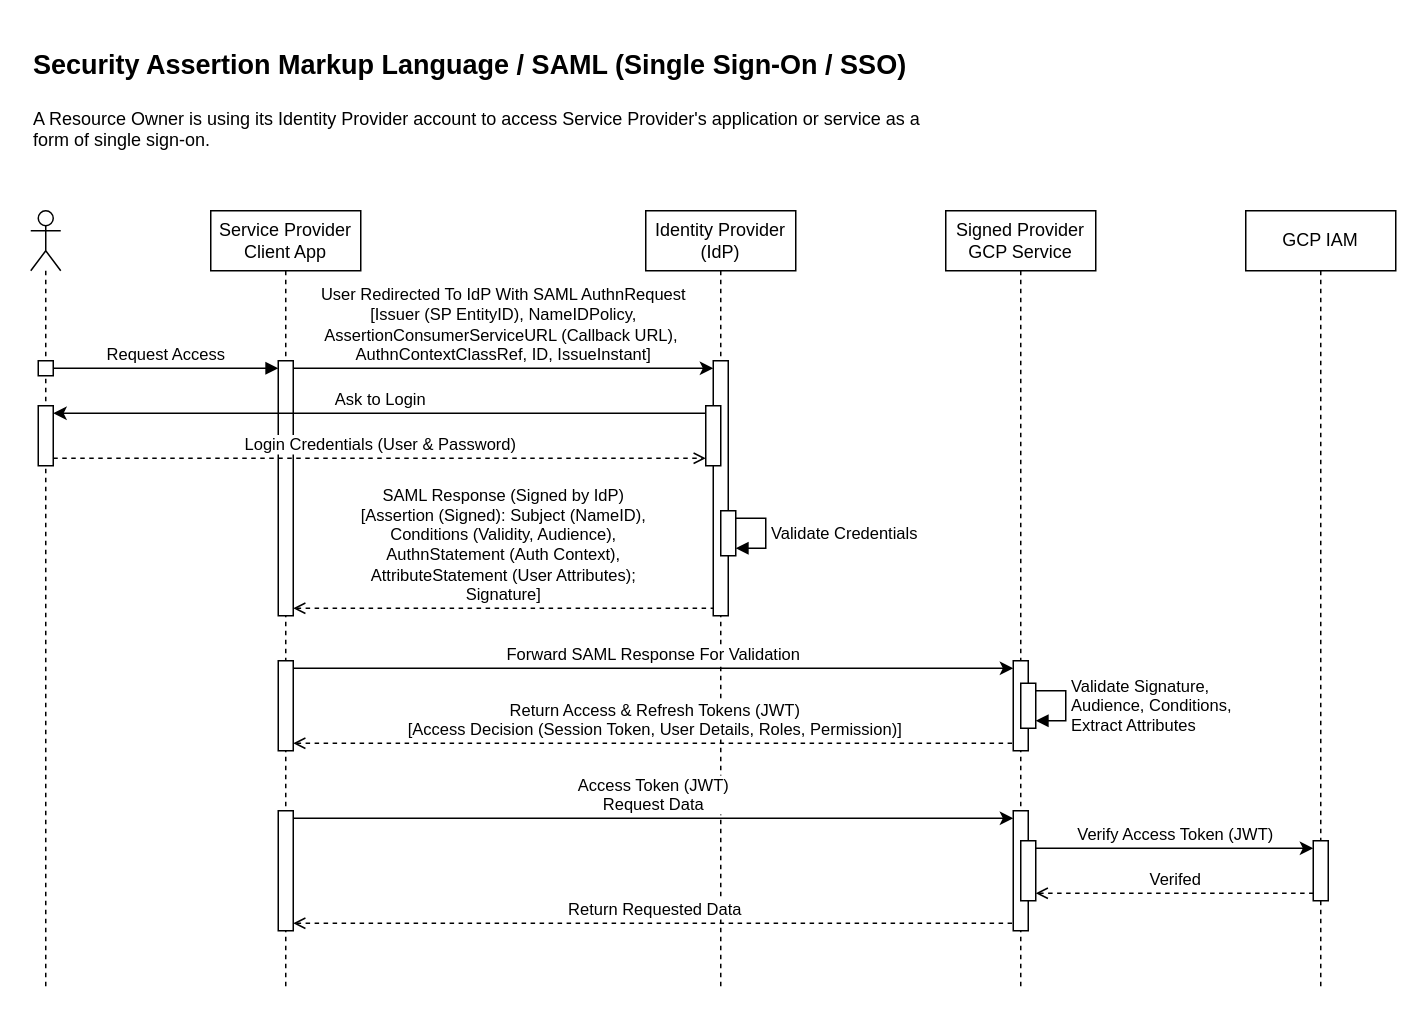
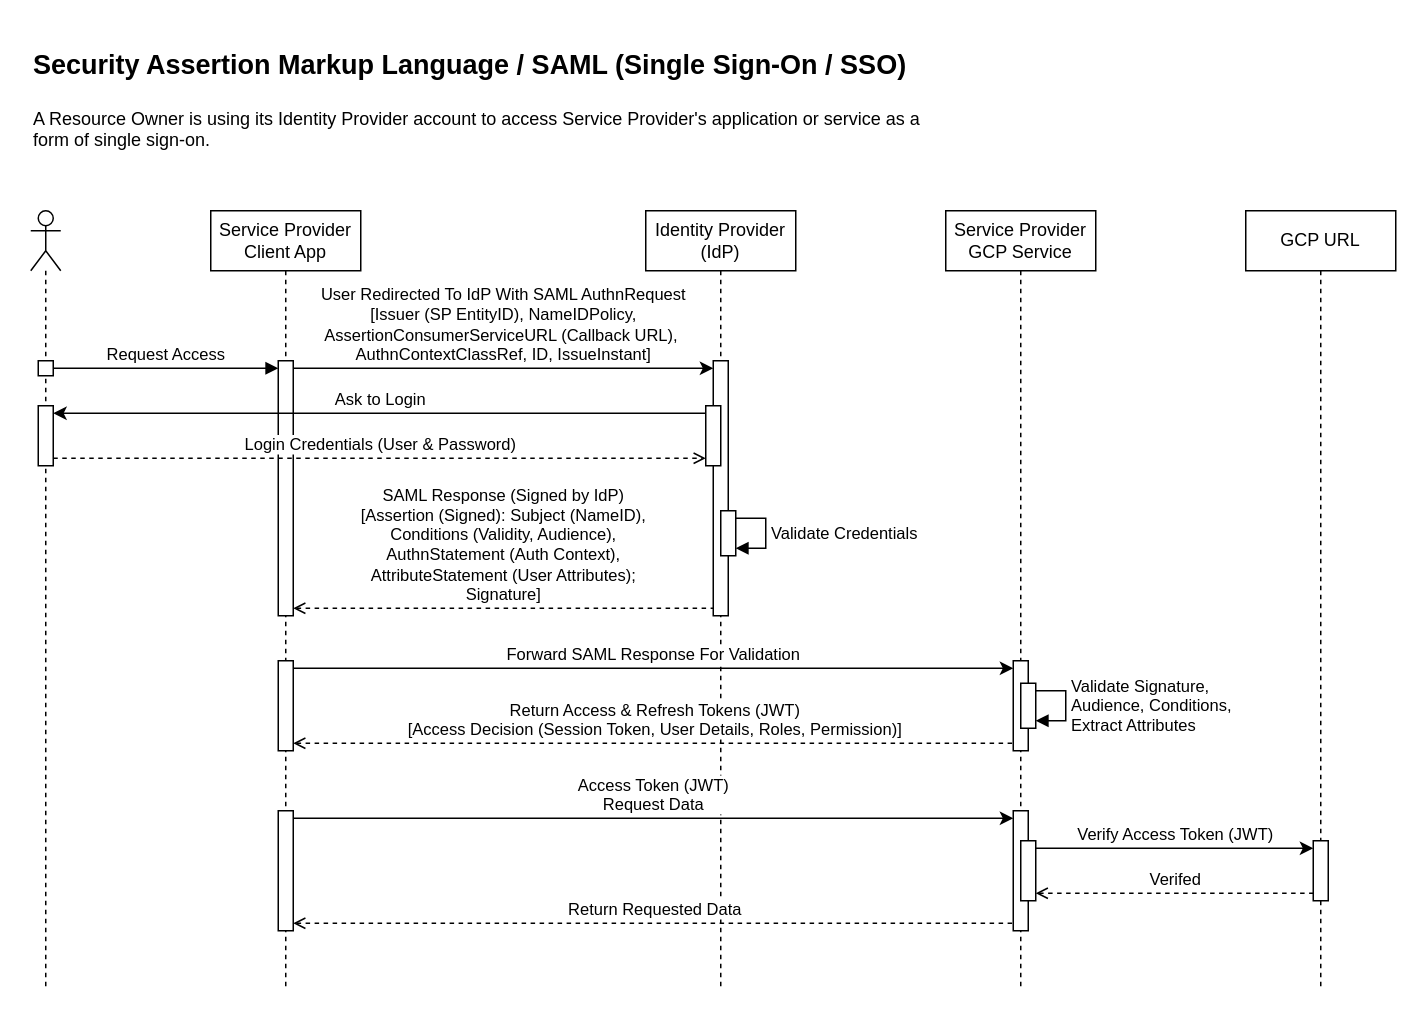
node "Signed Provider GCP Service": label "Signed Provider GCP Service" -> "Service Provider GCP Service"
node "GCP IAM": label "GCP IAM" -> "GCP URL"
